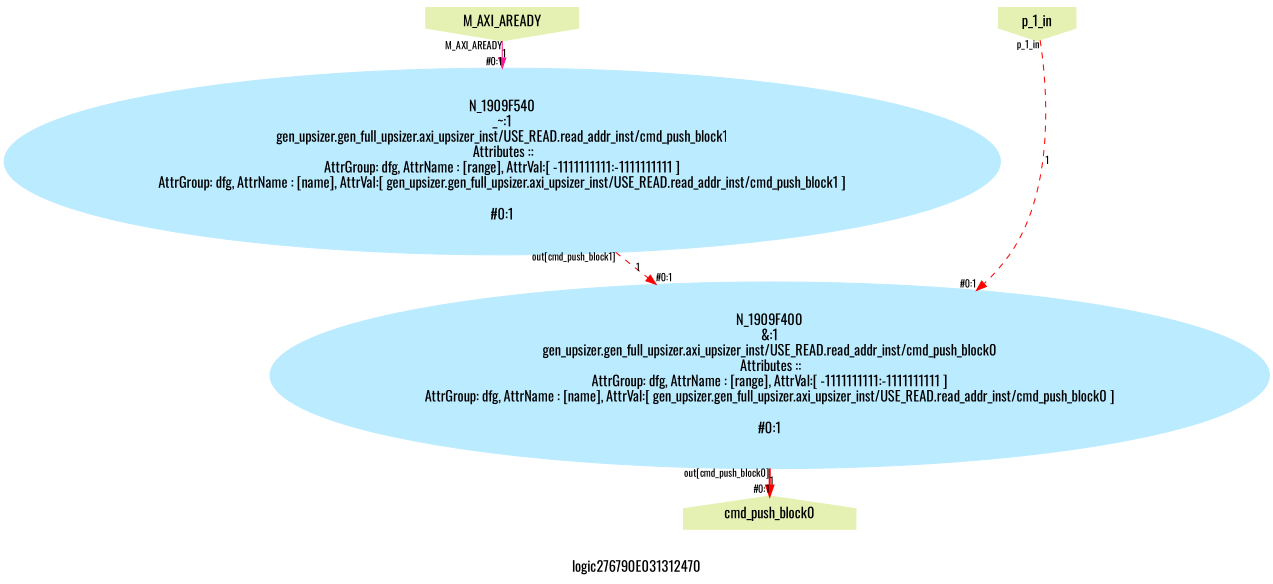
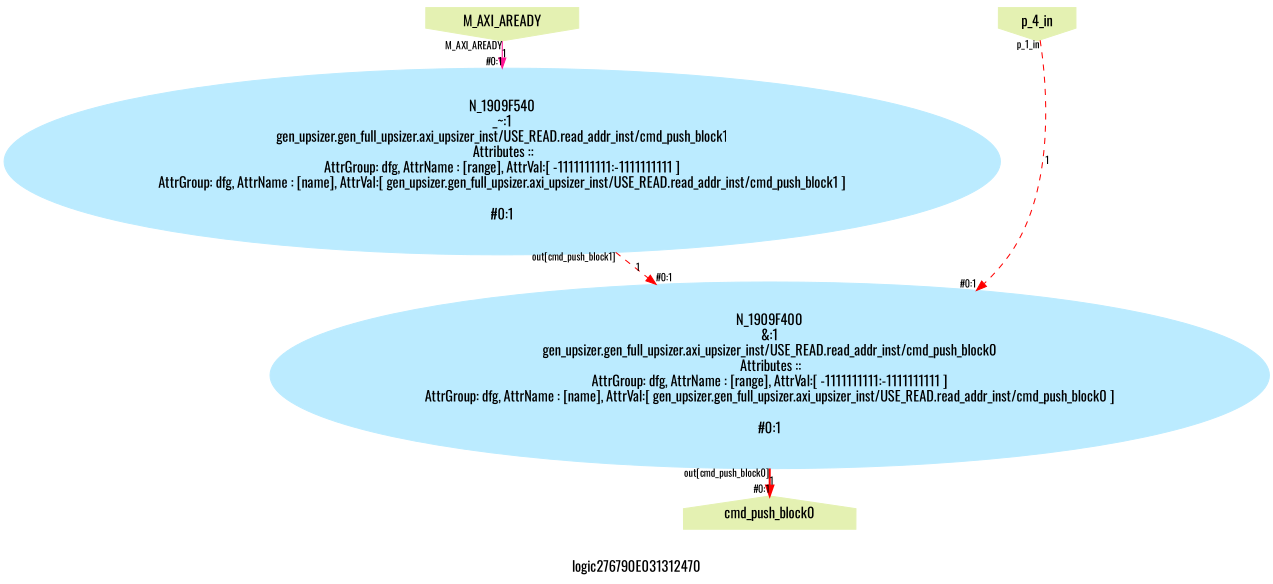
node "p_1_in": label "p_1_in" -> "p_4_in"
